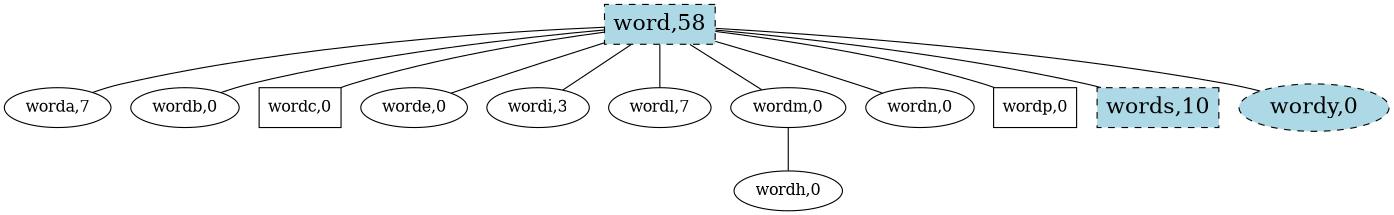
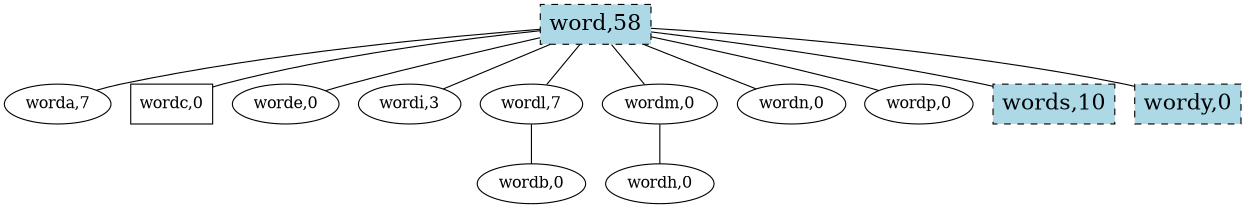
edge "word,58" -- "wordb,0": now "wordl,7" -- "wordb,0"
node "wordp,0": shape box -> ellipse
node "wordy,0": shape ellipse -> box
